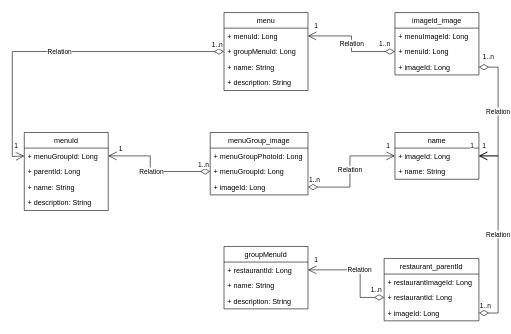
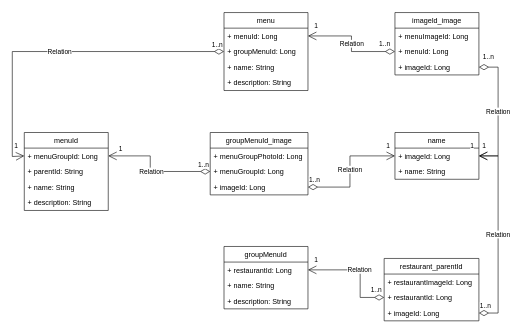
node "menuGroup_image": label "menuGroup_image" -> "groupMenuId_image"
node "+ parentId: Long": label "+ parentId: Long" -> "+ parentId: String"
